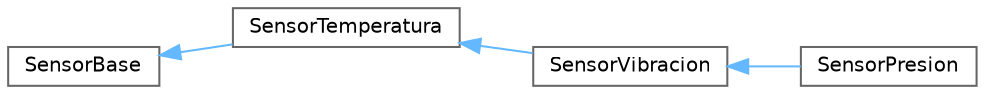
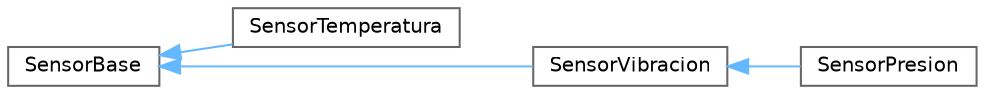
edge "SensorVibracion" -> "SensorTemperatura": now "SensorVibracion" -> "SensorBase"
